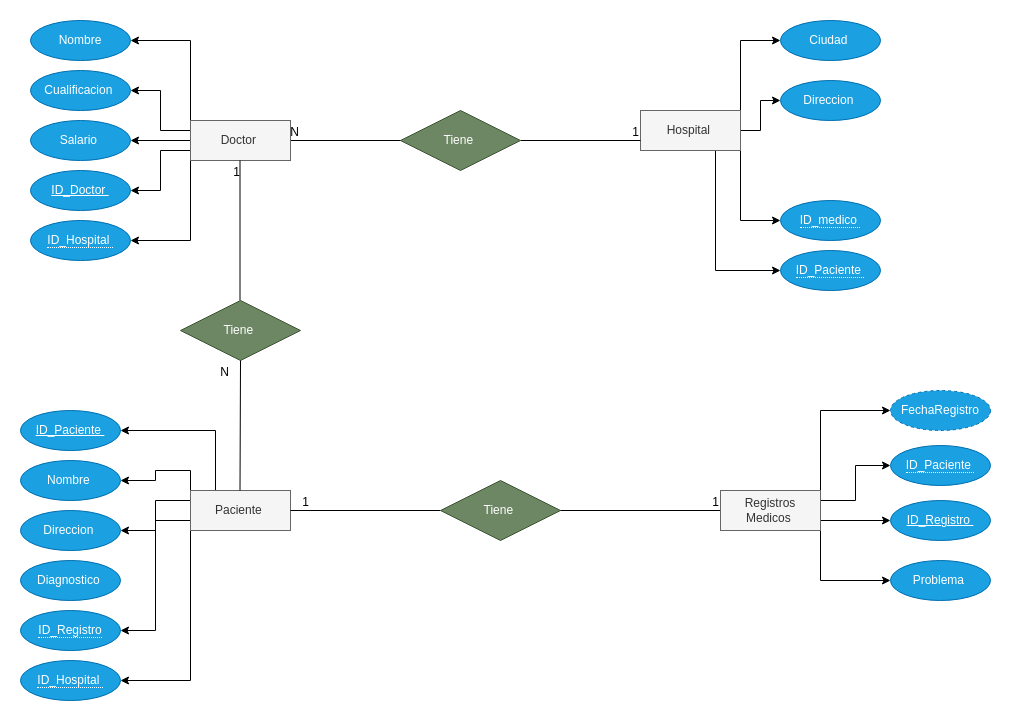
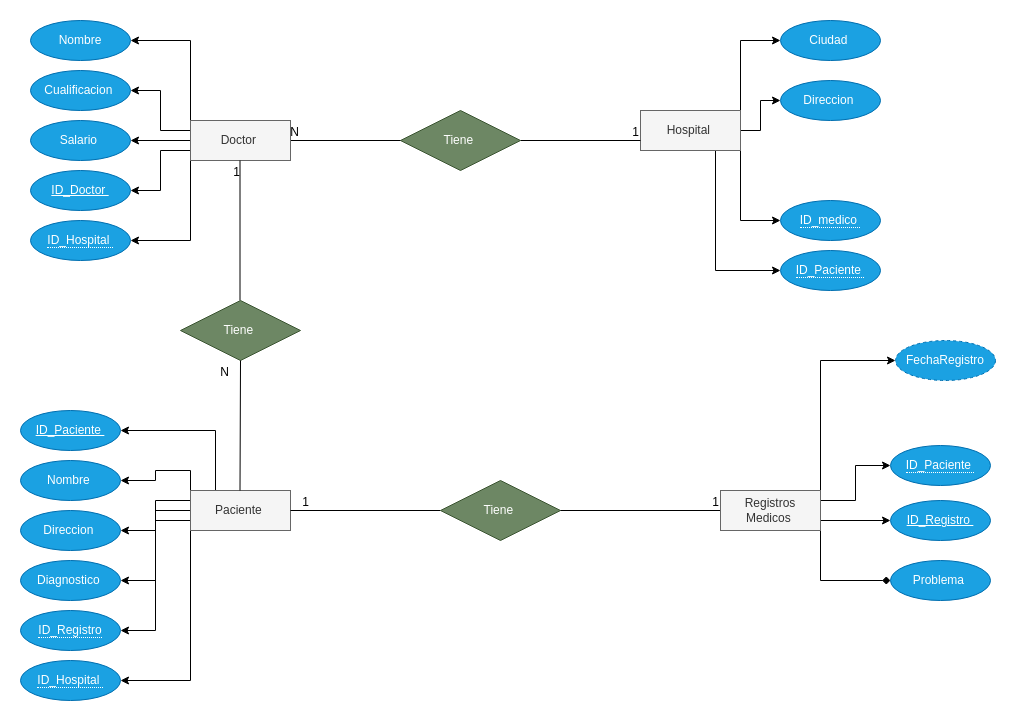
node "FechaRegistro": moved (941, 411) -> (946, 361)
edge "Paciente" -> "Diagnostico": added
edge "Registros Medicos" -> "Problema": arrowhead classic -> diamond
